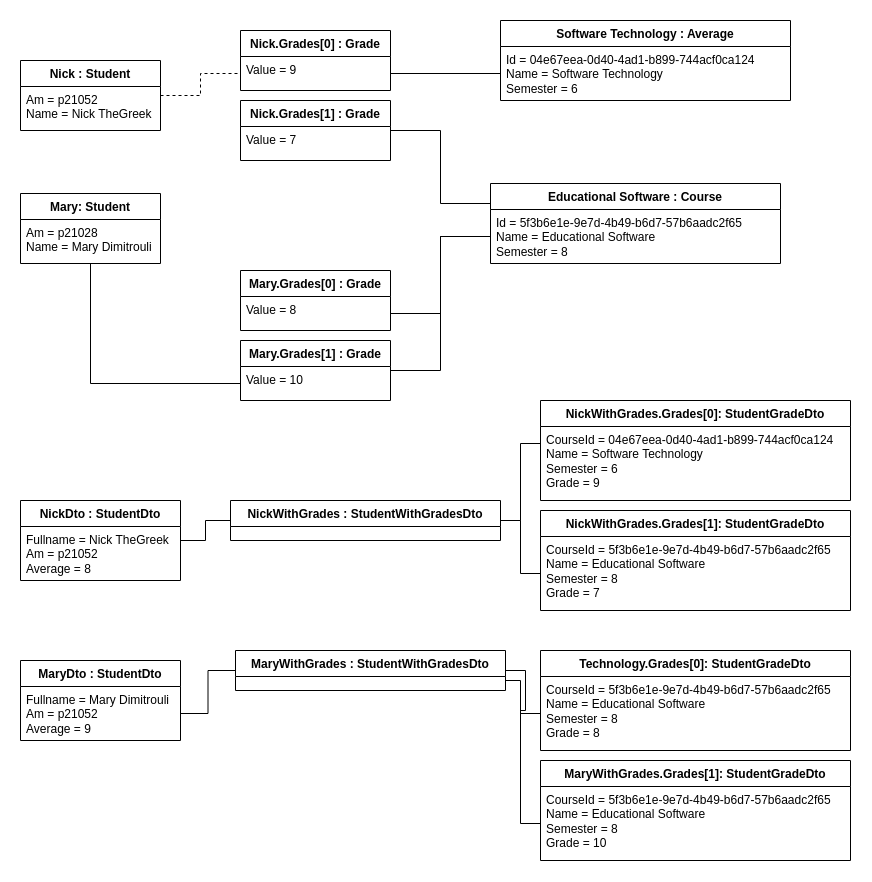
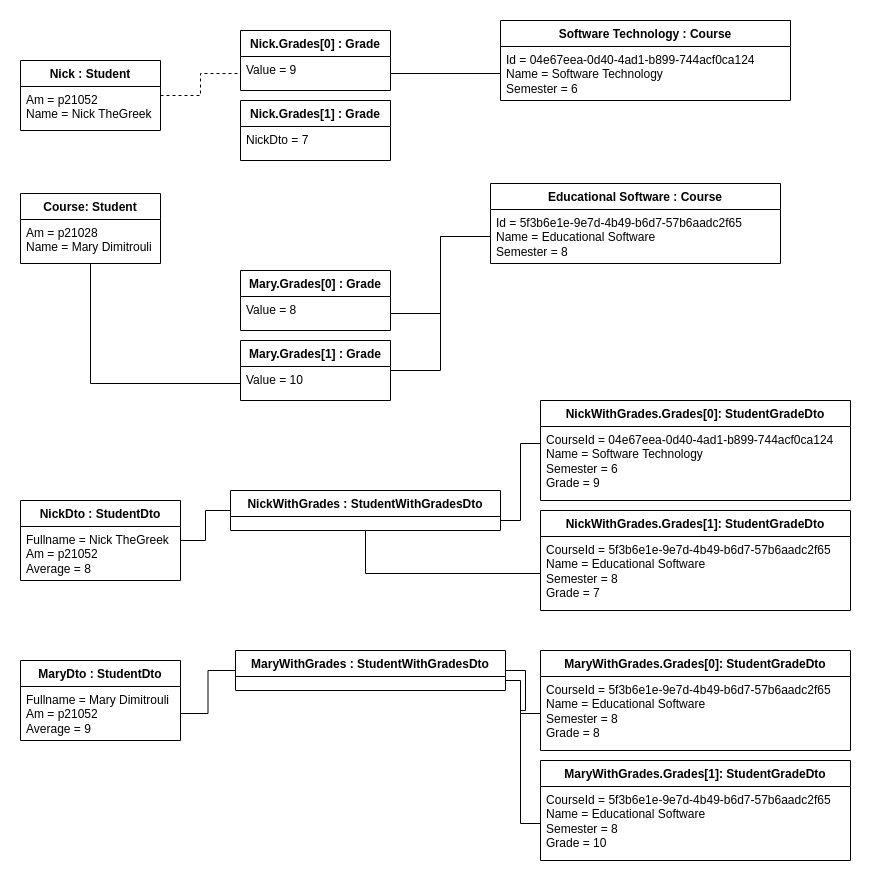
node "Software Technology : Average": label "Software Technology : Average" -> "Software Technology : Course"
node "Value = 7": label "Value = 7" -> "NickDto = 7"
edge "Nick.Grades[1] : Grade" -- "Educational Software : Course": removed
node "Mary: Student": label "Mary: Student" -> "Course: Student"
node "NickWithGrades : StudentWithGradesDto": moved (366, 521) -> (366, 511)
node "Technology.Grades[0]: StudentGradeDto": label "Technology.Grades[0]: StudentGradeDto" -> "MaryWithGrades.Grades[0]: StudentGradeDto"
